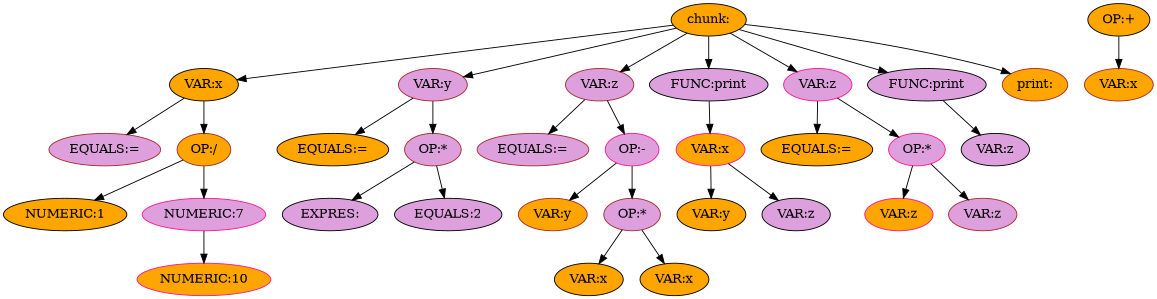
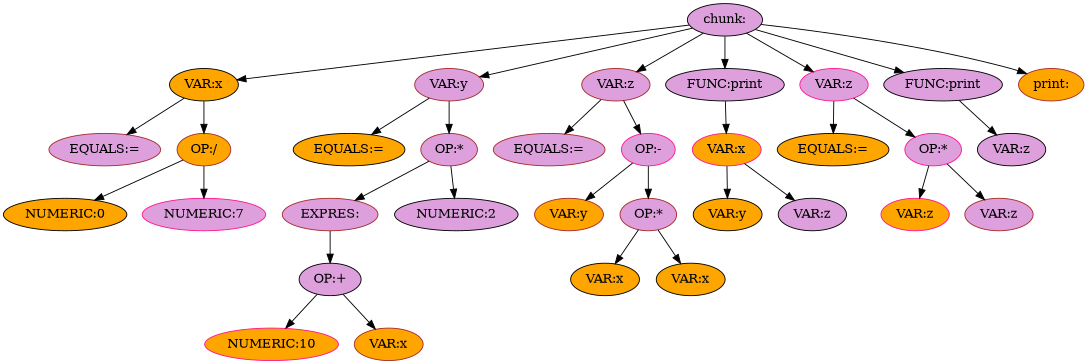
node "chunk:": fillcolor orange -> plum
node "OP:+": fillcolor orange -> plum
node "NUMERIC:1": label "NUMERIC:1" -> "NUMERIC:0"
node "EXPRES:": color black -> brown
node "EQUALS:2": label "EQUALS:2" -> "NUMERIC:2"
edge "NUMERIC:7" -> "NUMERIC:10": now "OP:+" -> "NUMERIC:10"
edge "EXPRES:" -> "OP:+": added
